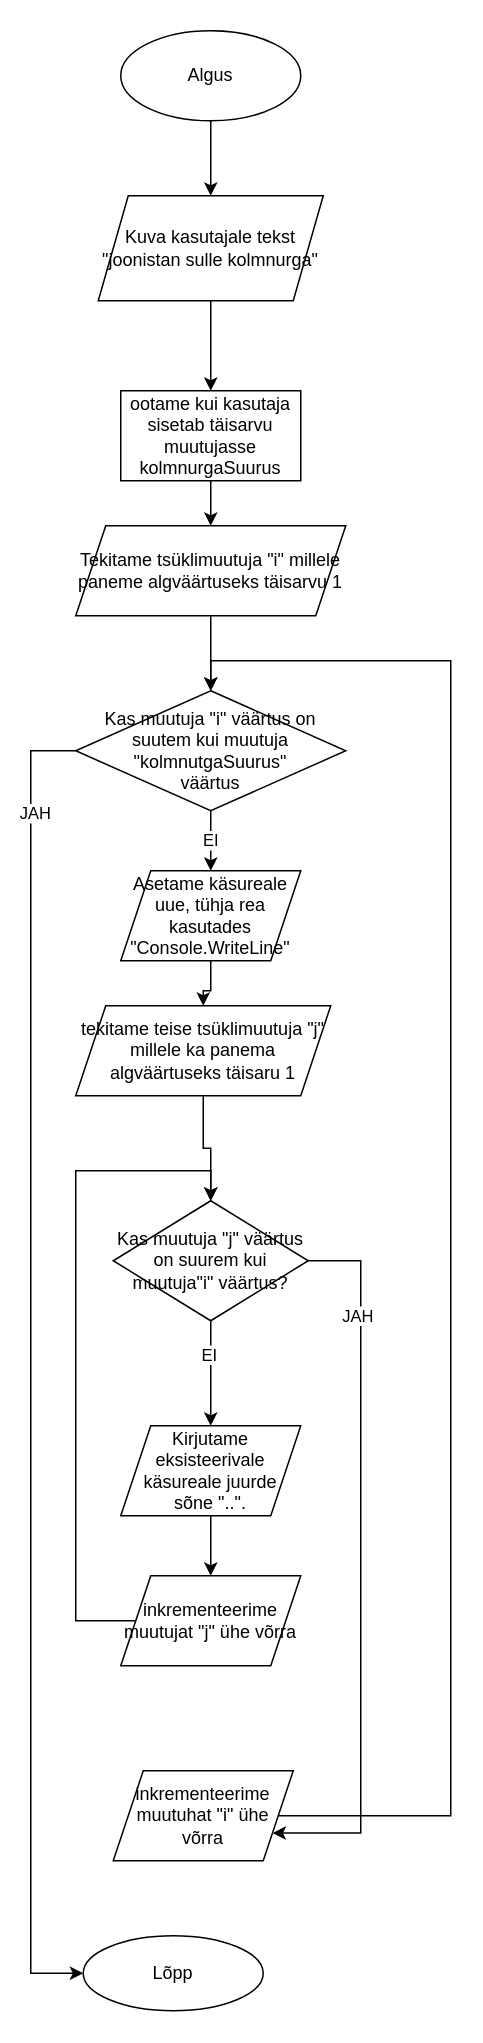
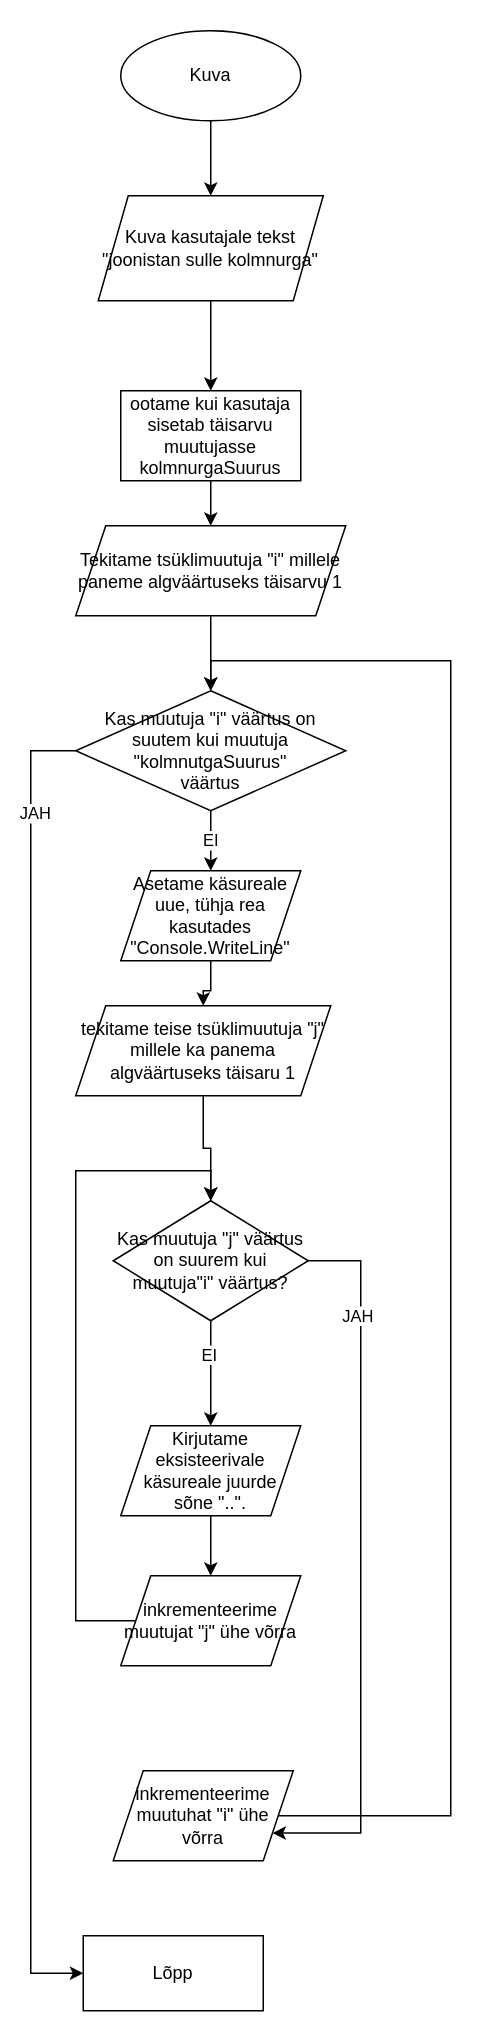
node "Algus": label "Algus" -> "Kuva"
node "Lõpp": shape ellipse -> rectangle
